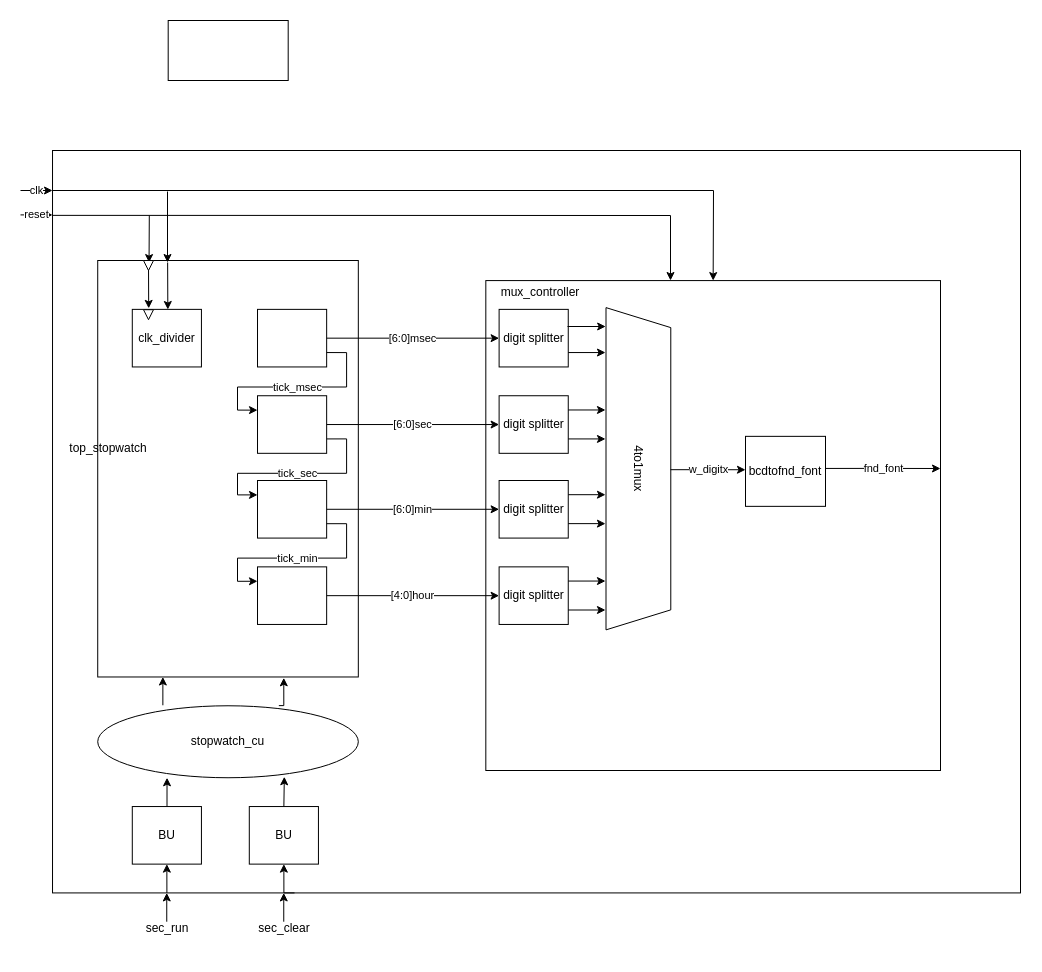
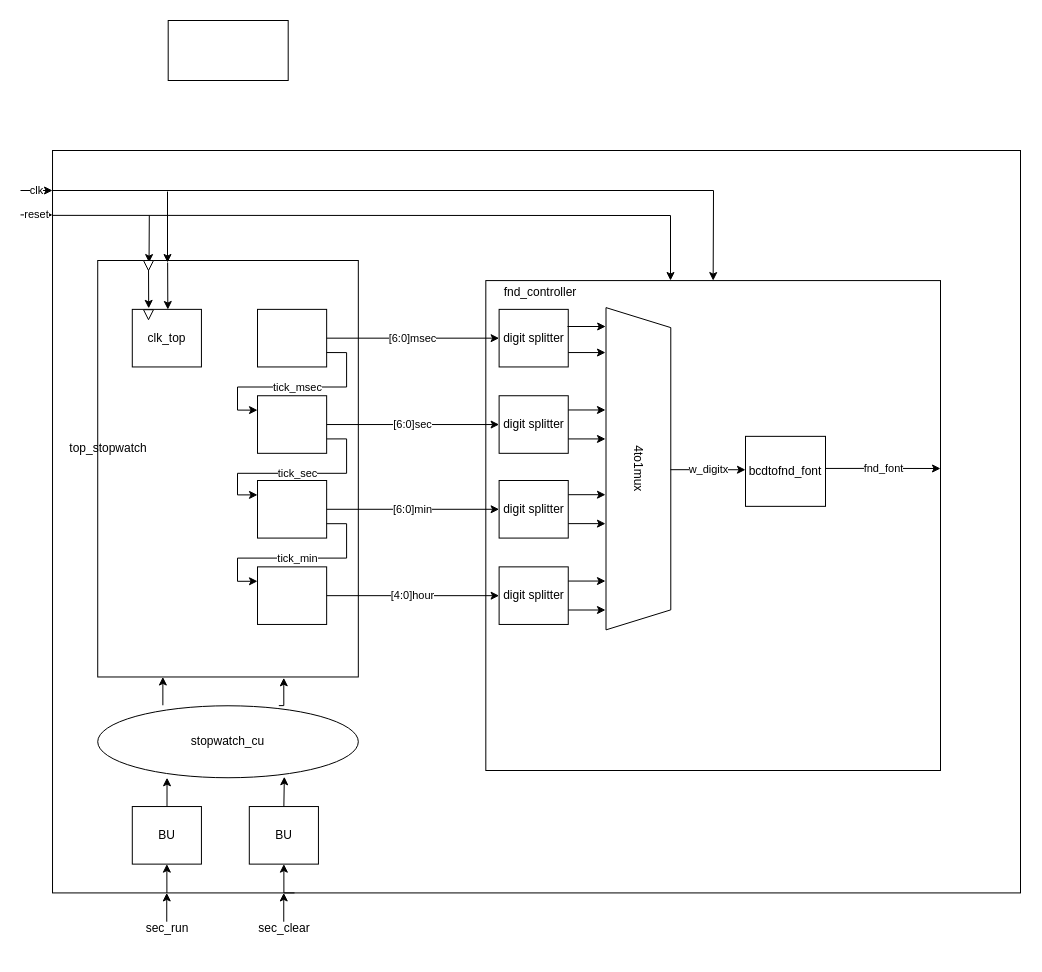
node "mux_controller": label "mux_controller" -> "fnd_controller"
node "clk_divider": label "clk_divider" -> "clk_top"
